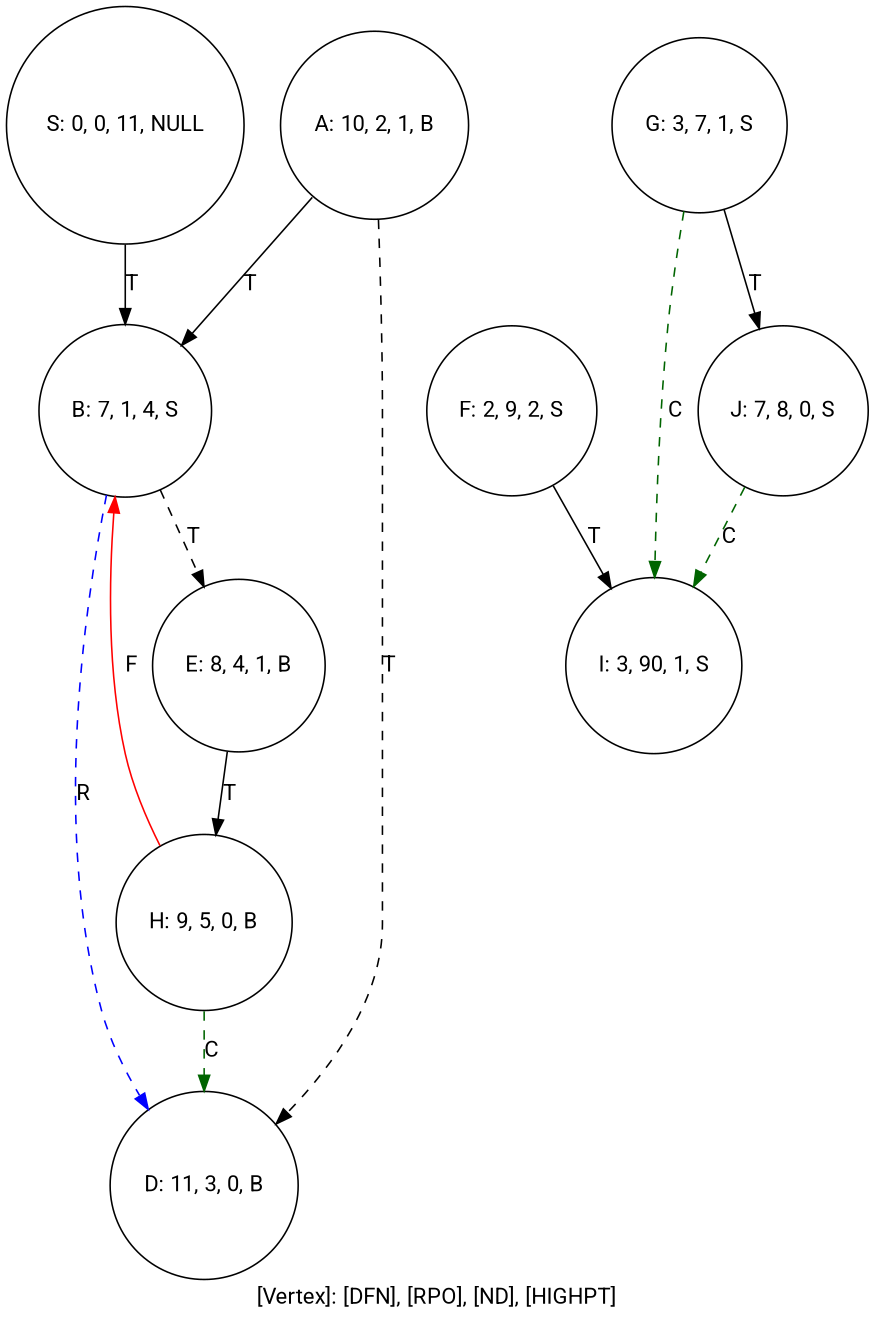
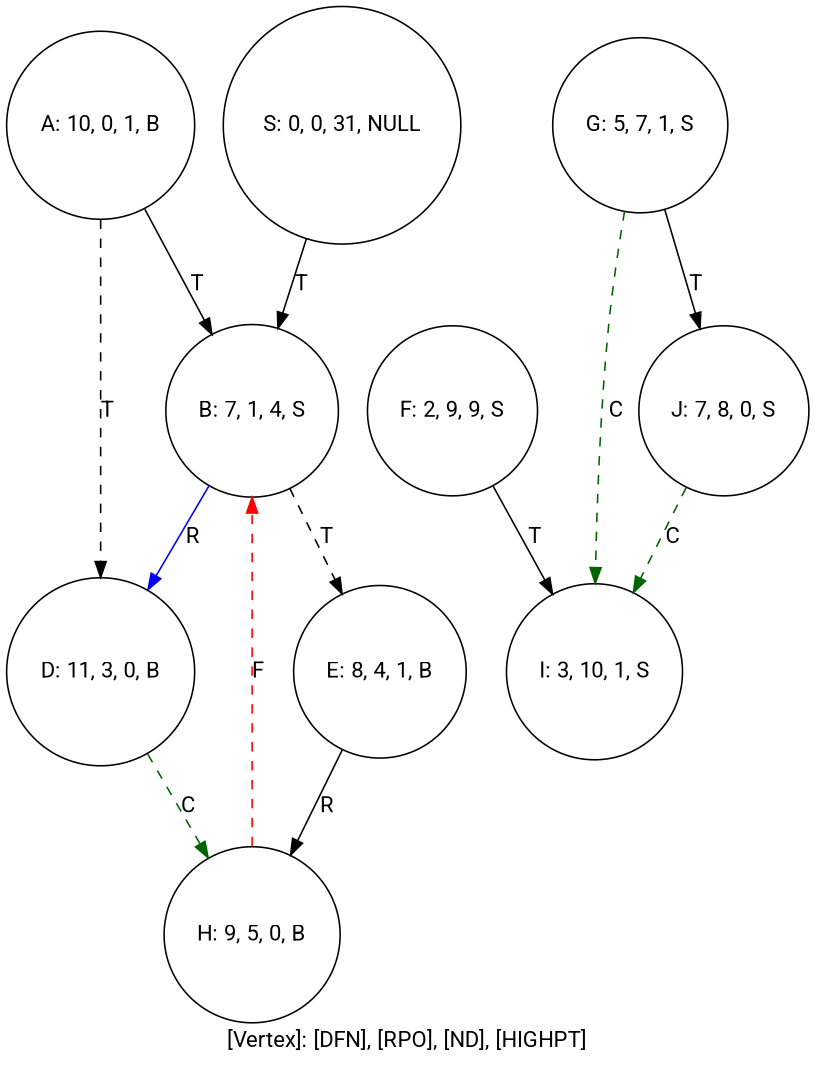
node "S: 0, 0, 11, NULL": label "S: 0, 0, 11, NULL" -> "S: 0, 0, 31, NULL"
node "A: 10, 2, 1, B": label "A: 10, 2, 1, B" -> "A: 10, 0, 1, B"
node "G: 3, 7, 1, S": label "G: 3, 7, 1, S" -> "G: 5, 7, 1, S"
node "F: 2, 9, 2, S": label "F: 2, 9, 2, S" -> "F: 2, 9, 9, S"
node "I: 3, 90, 1, S": label "I: 3, 90, 1, S" -> "I: 3, 10, 1, S"
edge "H: 9, 5, 0, B" -> "B: 7, 1, 4, S": style solid -> dashed
edge "E: 8, 4, 1, B" -> "H: 9, 5, 0, B": label "T" -> "R"
edge "B: 7, 1, 4, S" -> "D: 11, 3, 0, B": style dashed -> solid
edge "H: 9, 5, 0, B" -> "D: 11, 3, 0, B": reversed
